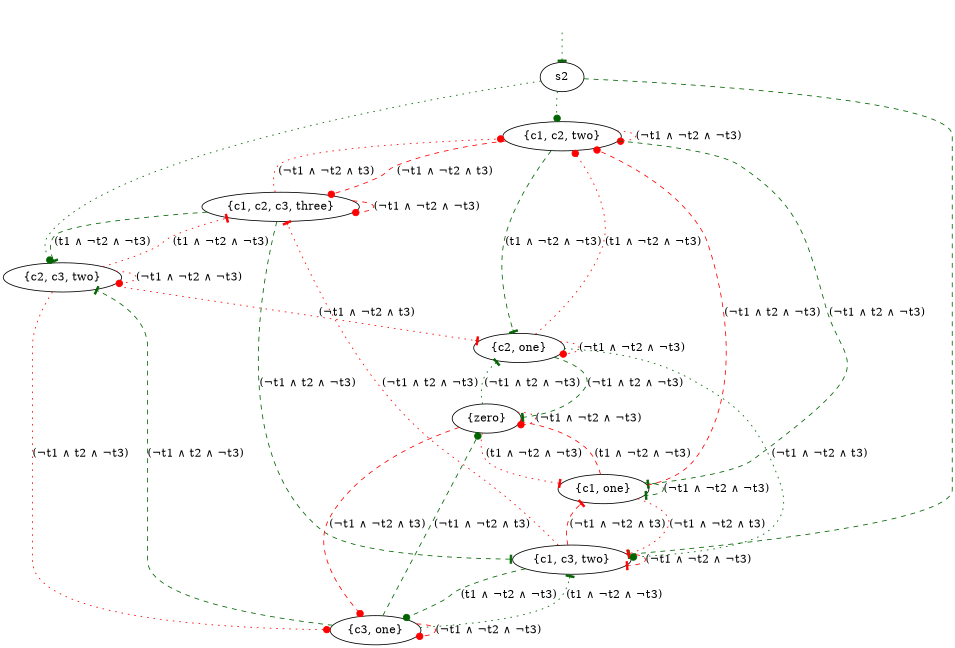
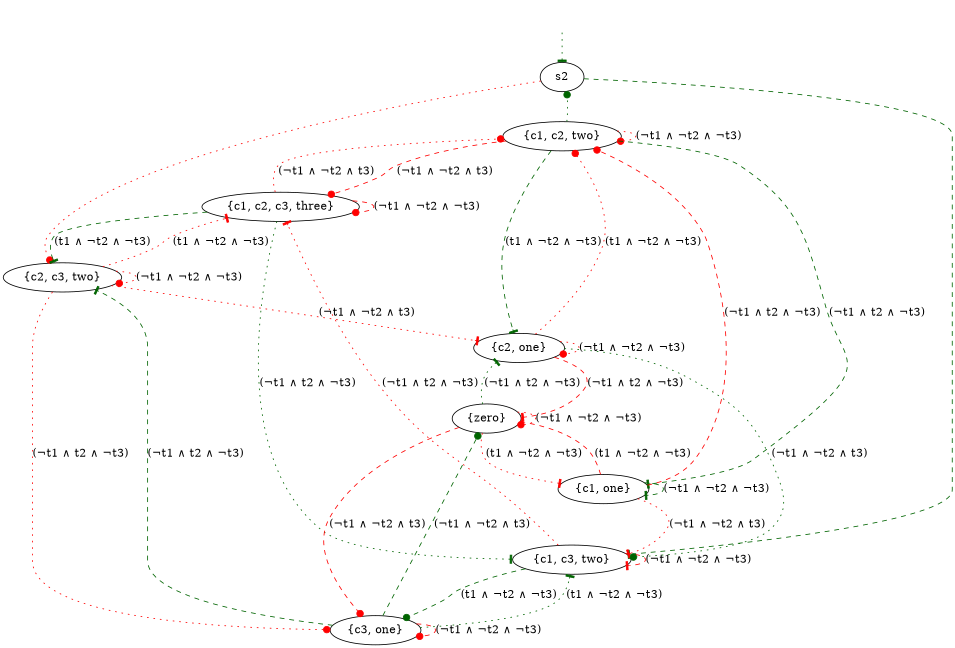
edge "s2" -> "{c1, c2, two}": reversed
edge "s2" -> "{c2, c3, two}": color darkgreen -> red
edge "{c2, one}" -> "{zero}": color darkgreen -> red
edge "{c1, c2, c3, three}" -> "{c1, c3, two}": style dashed -> dotted
edge "{c1, c3, two}" -> "{c1, one}": removed, label "(¬t1 ∧ ¬t2 ∧ t3)"
